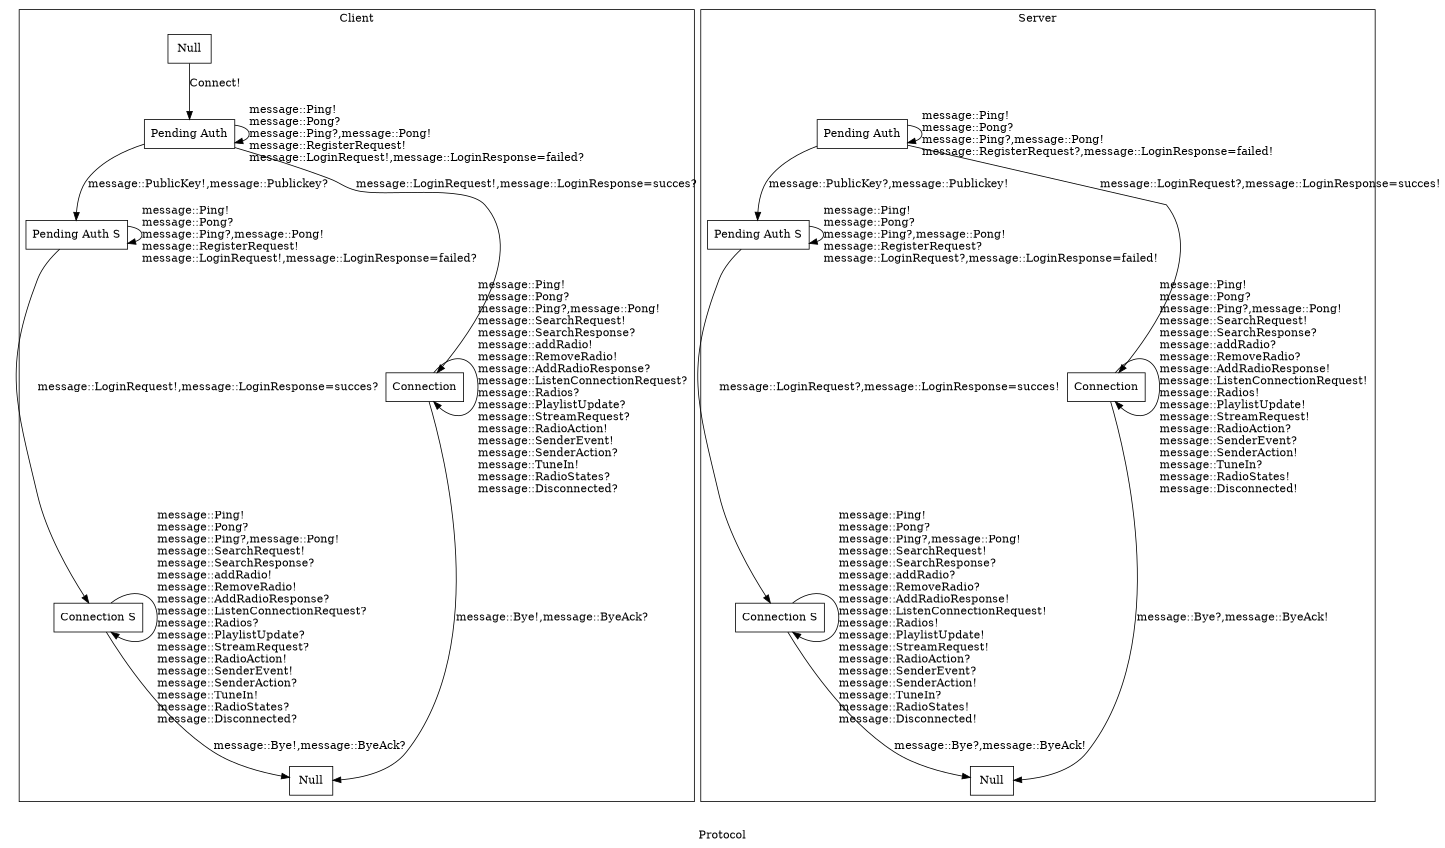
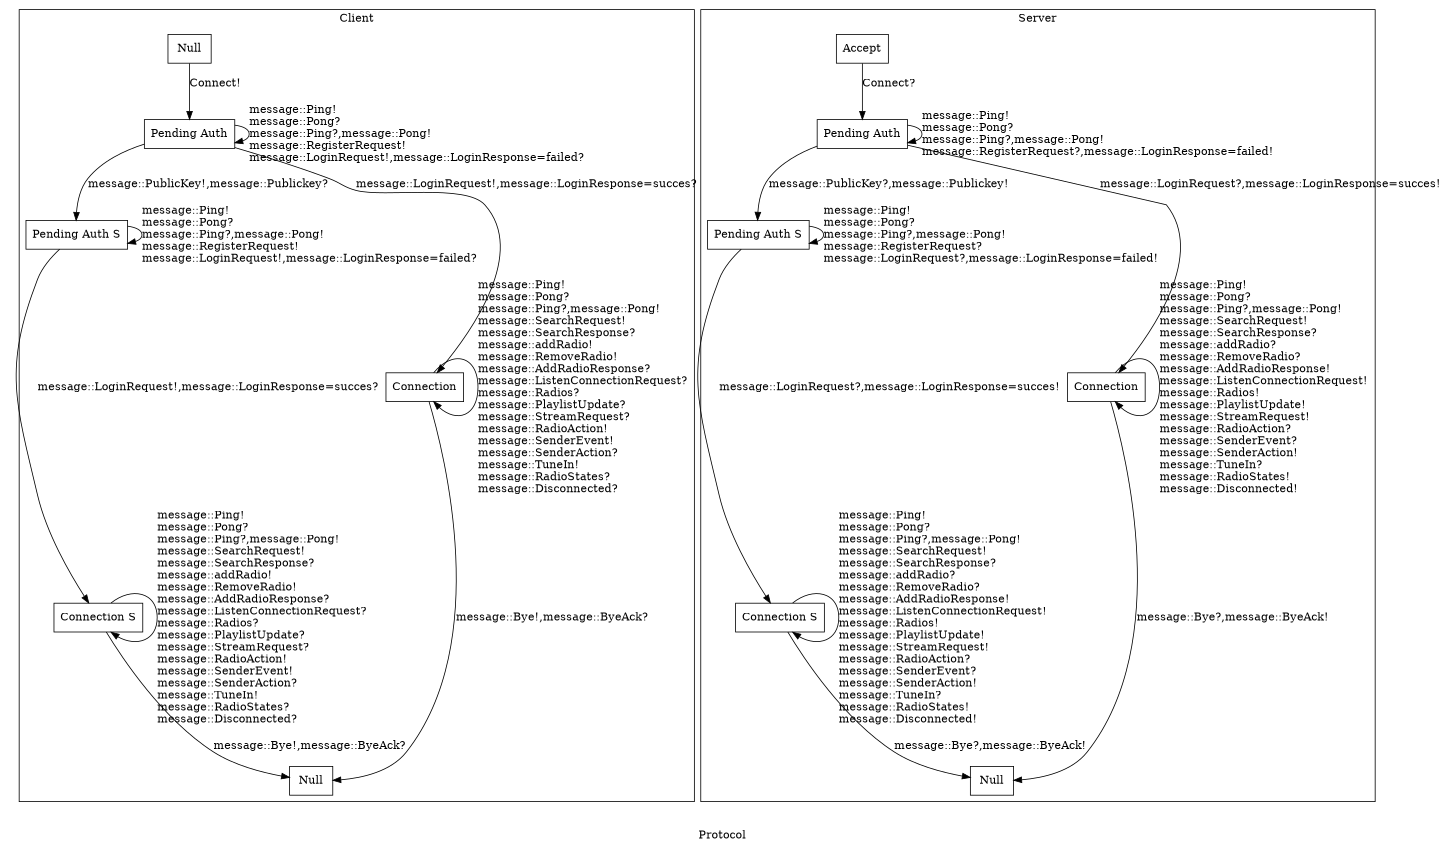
node "Accept": added
